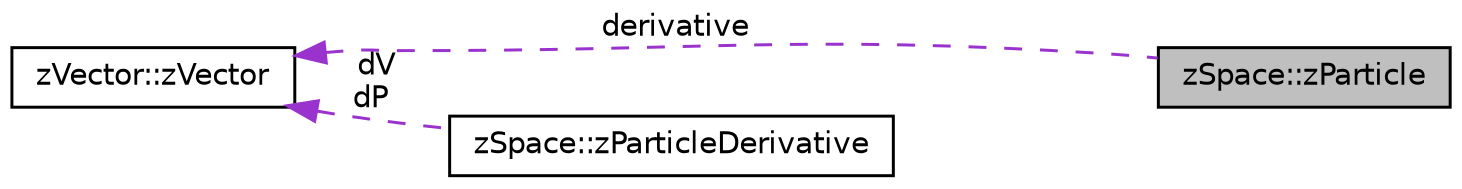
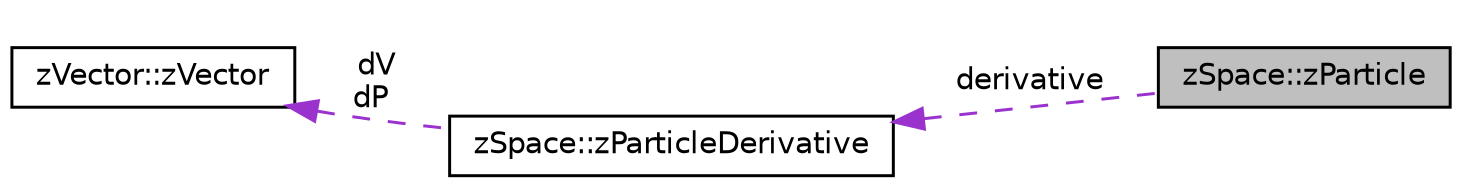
edge "zSpace::zParticle" -> "zVector::zVector": now "zSpace::zParticle" -> "zSpace::zParticleDerivative"
